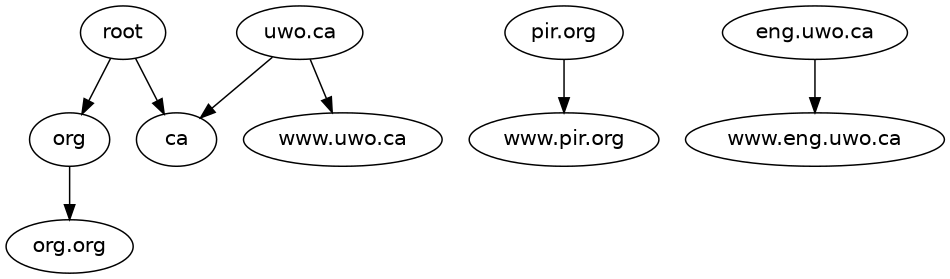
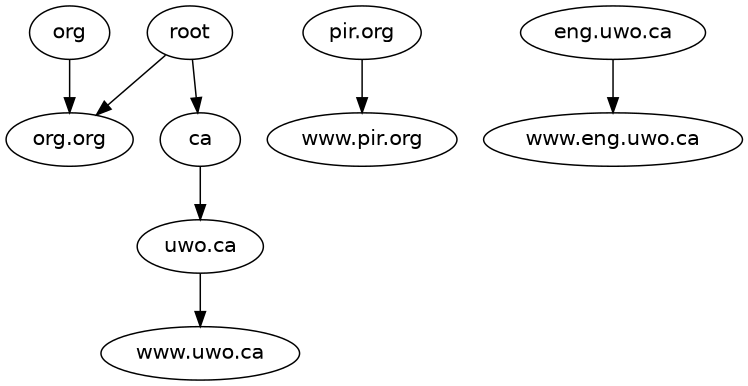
edge "root" -> "org": now "root" -> "org.org"
edge "uwo.ca" -> "ca": reversed
